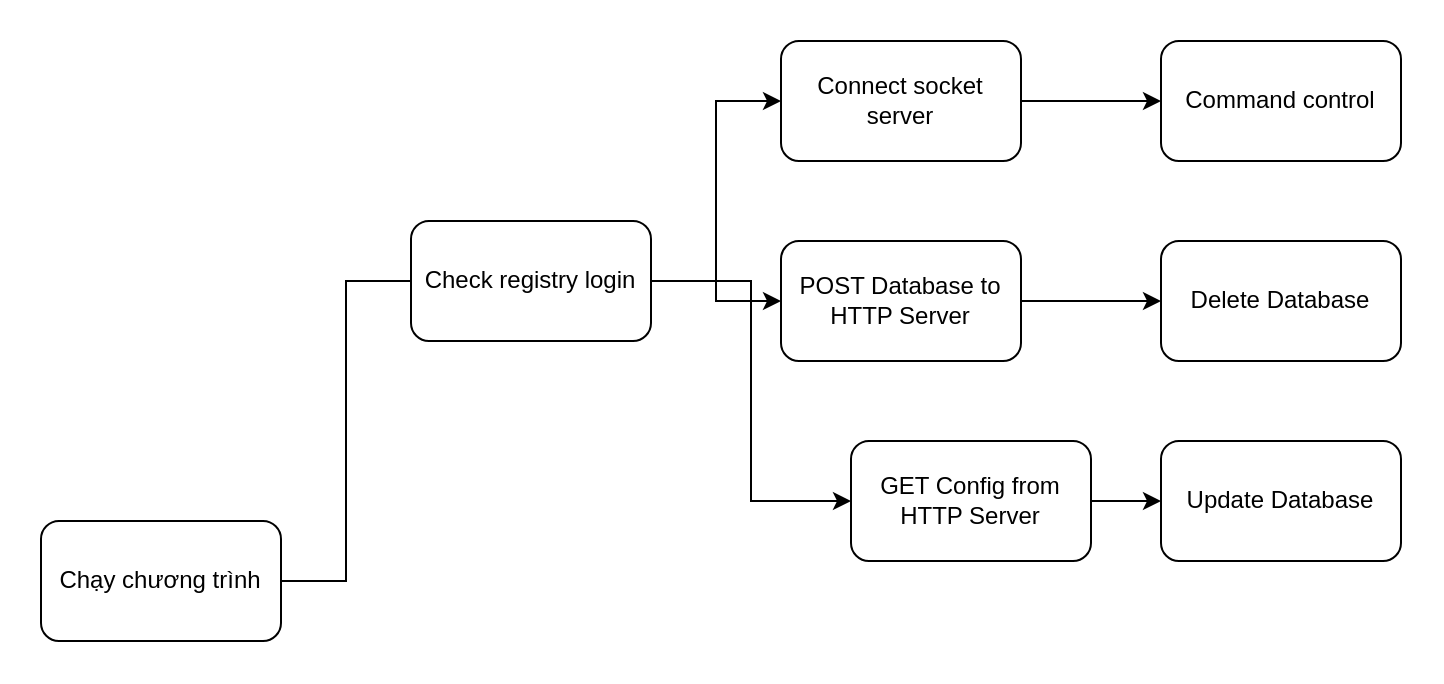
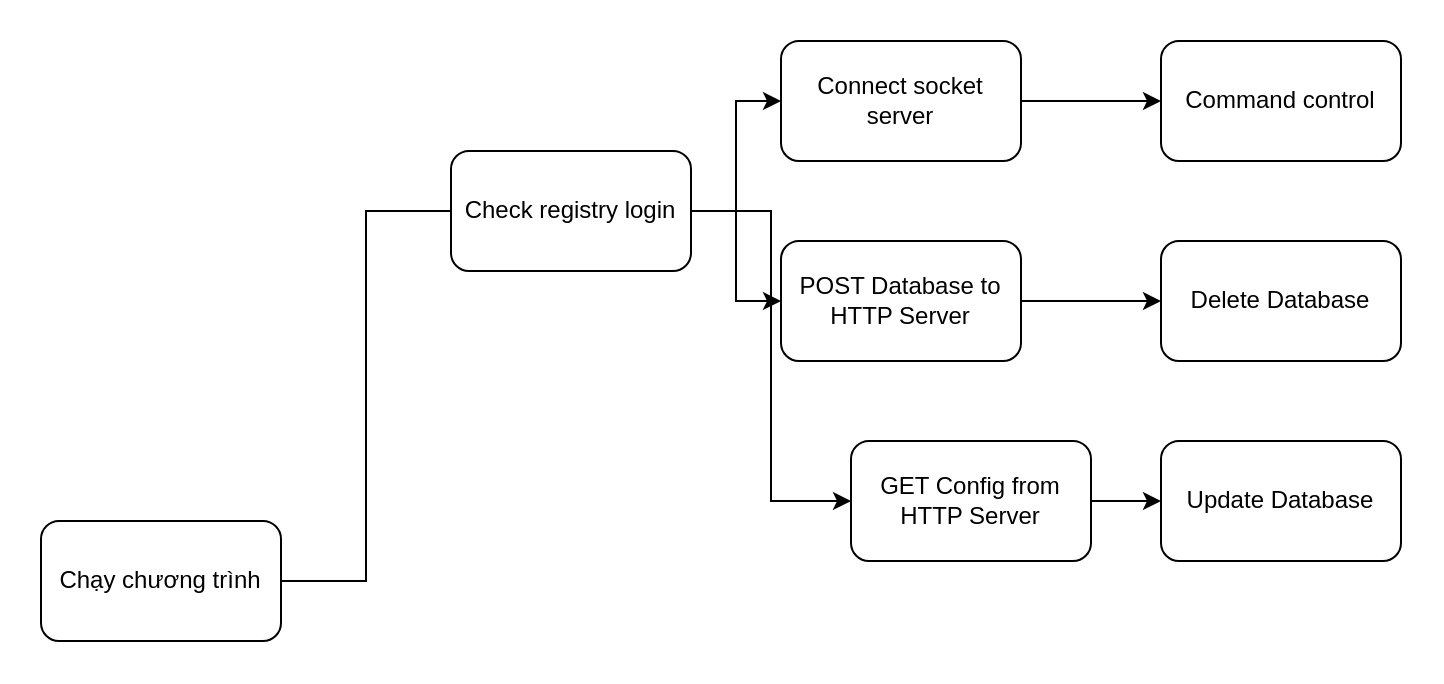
node "Check registry login": moved (531, 281) -> (571, 211)
